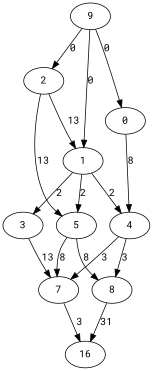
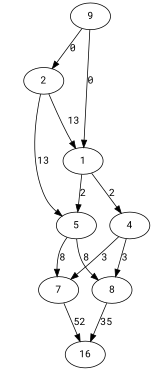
node "0": removed
node "3": removed
edge "7" -> "16": label "3" -> "52"
edge "8" -> "16": label "31" -> "35"
